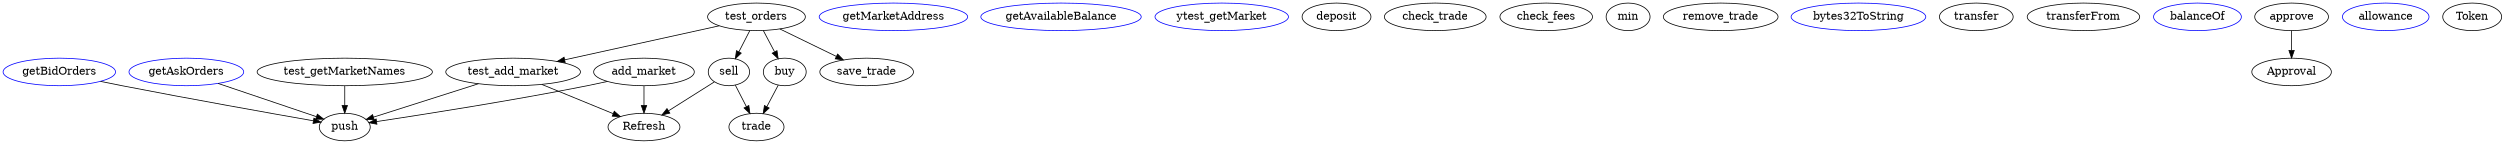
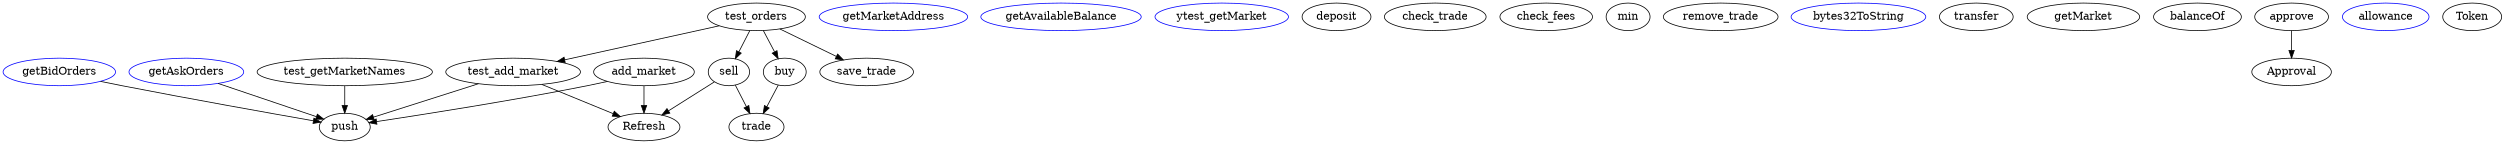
node "transferFrom": label "transferFrom" -> "getMarket"
node "balanceOf": color blue -> black
